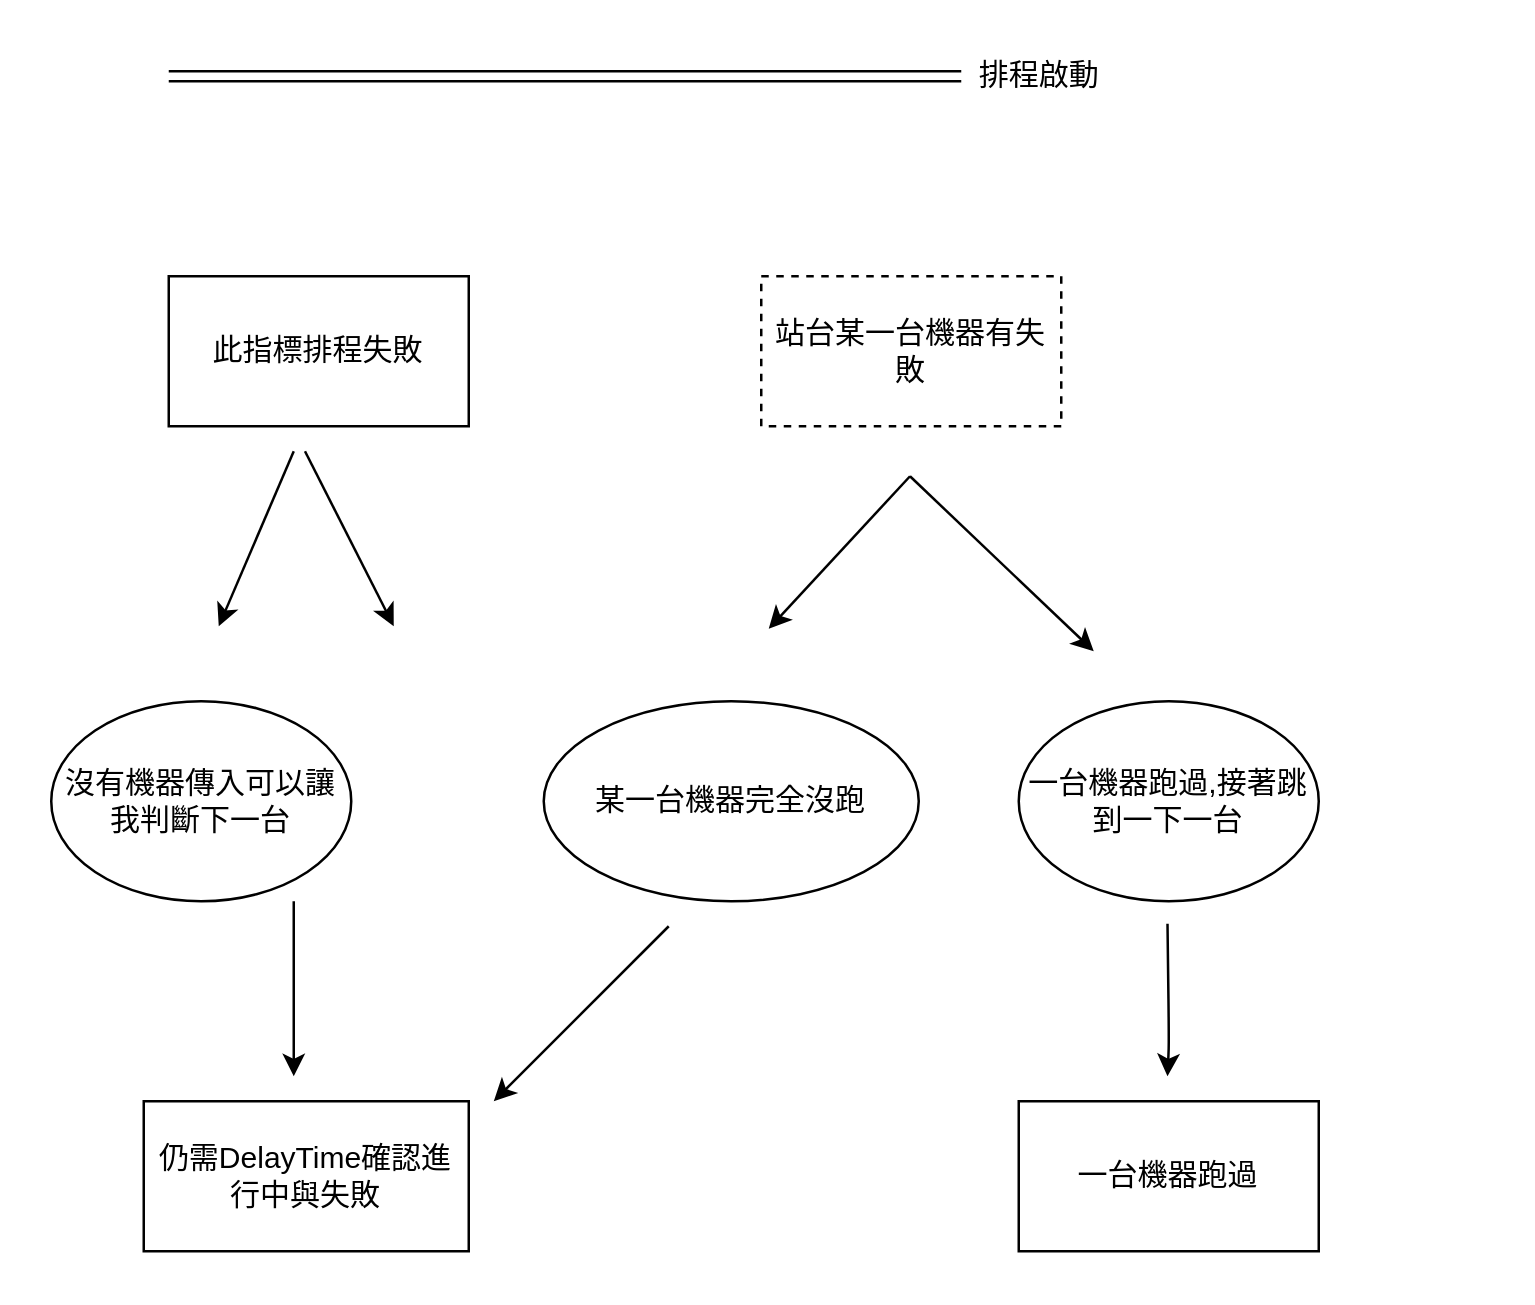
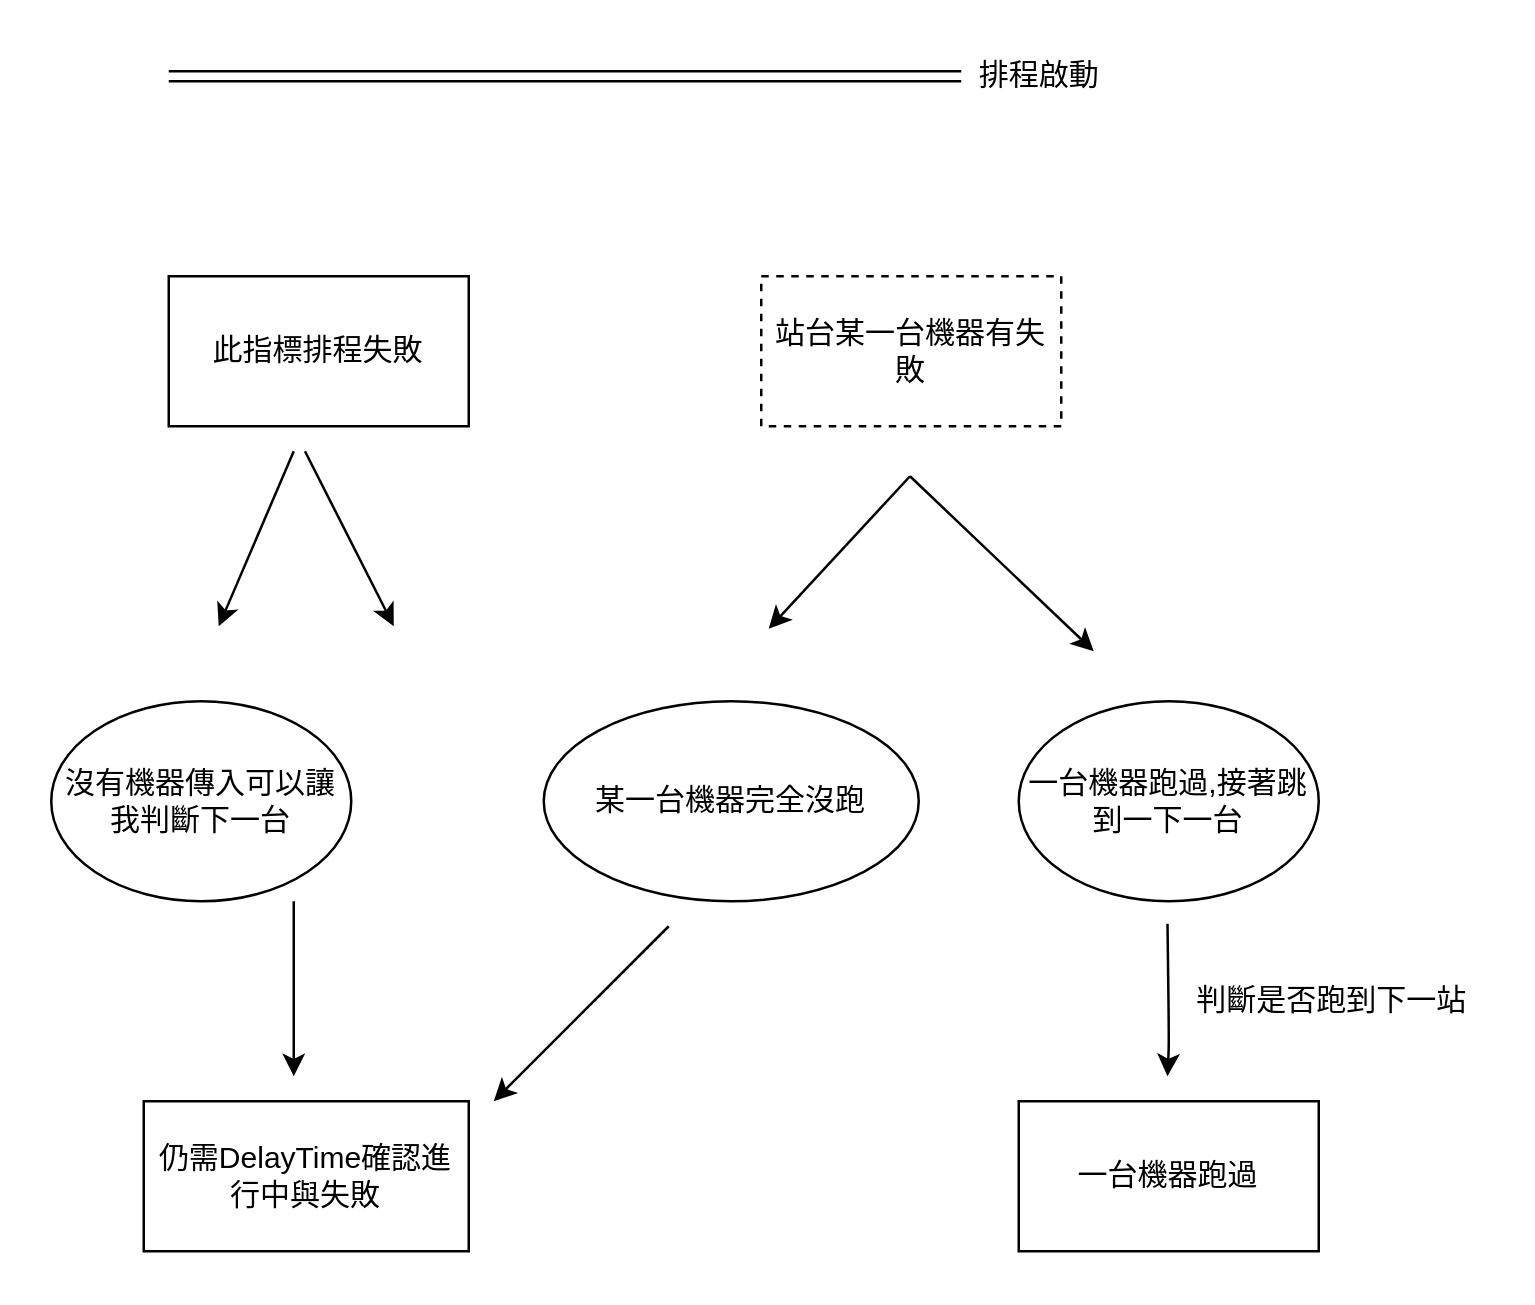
node "判斷是否跑到下一站": added
